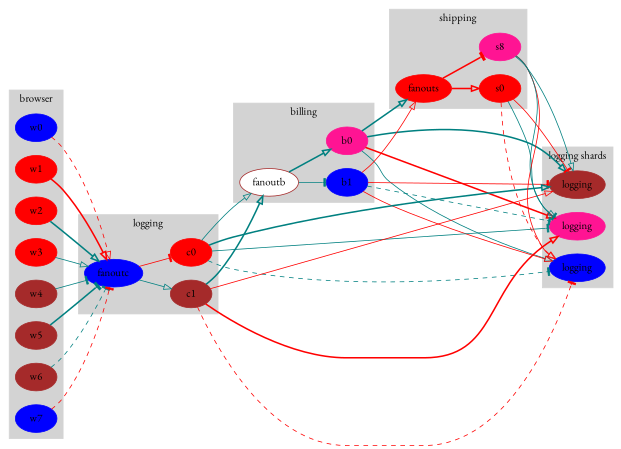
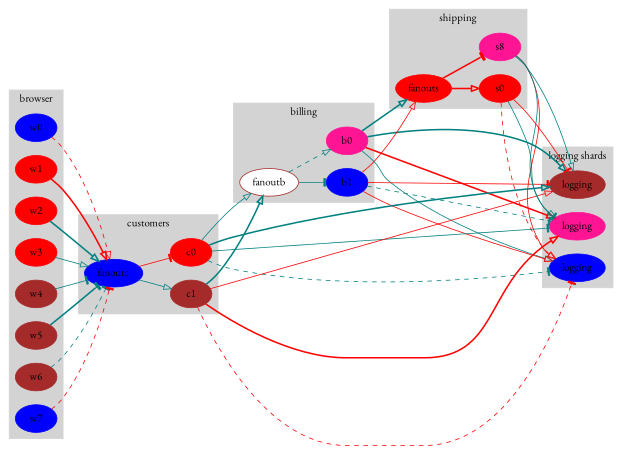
edge "fanoutb" -> "b0": style bold -> dashed
cluster "logging": label "logging" -> "customers"
